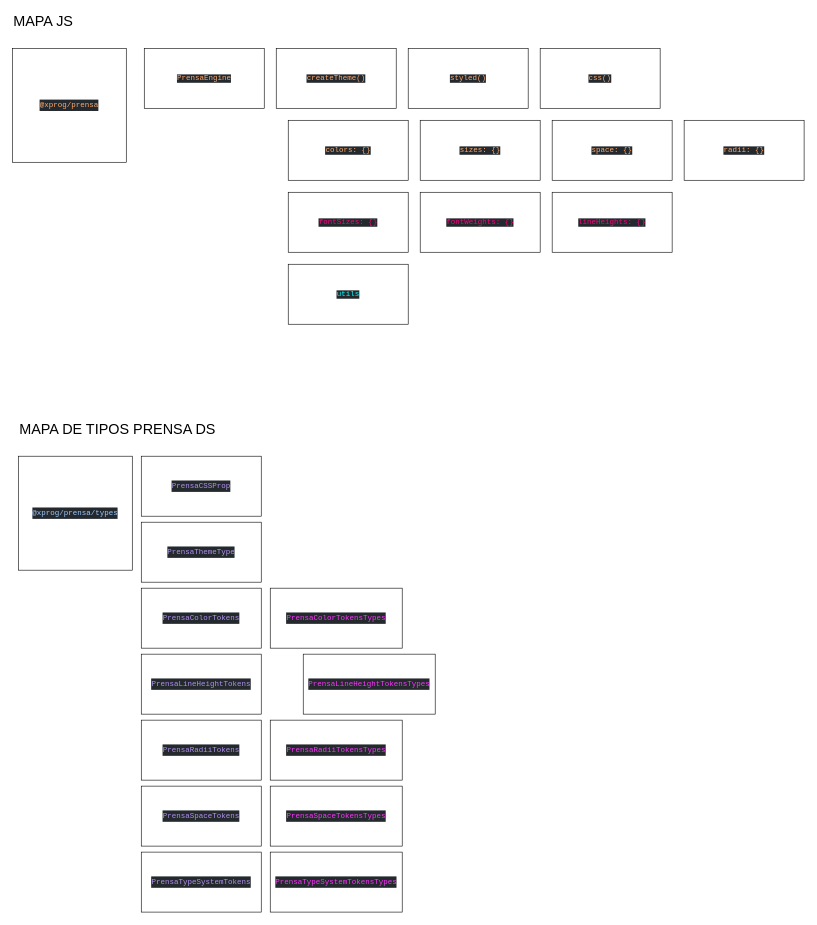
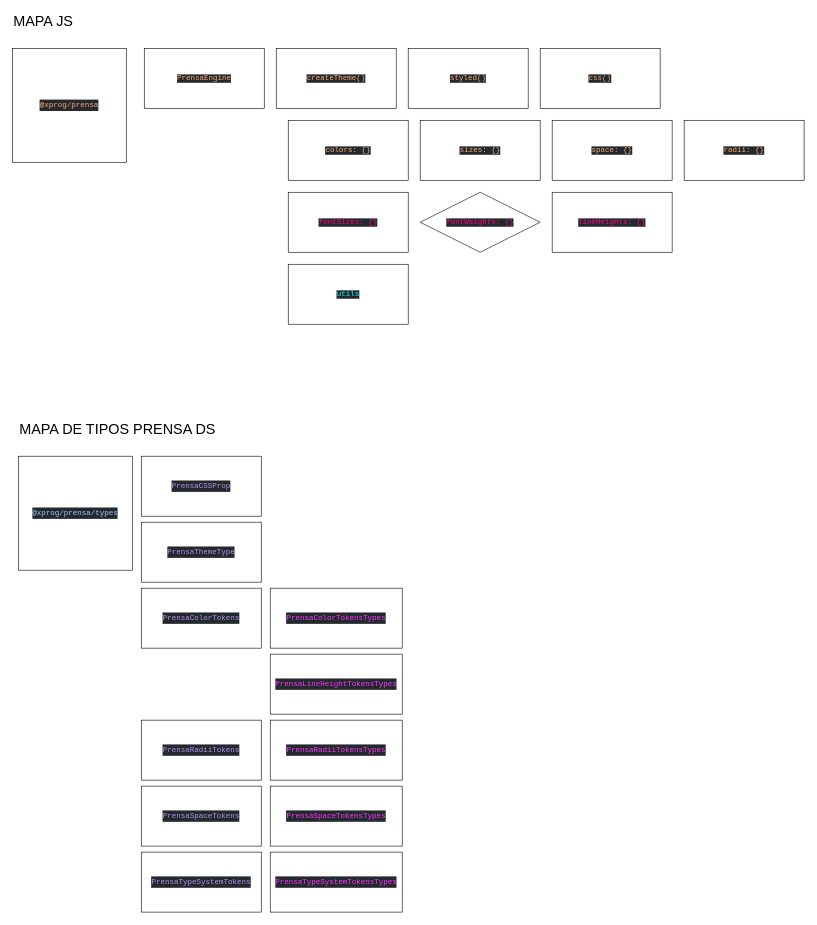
node "fontWeights: {}": shape rectangle -> diamond
node "PrensaLineHeightTokens": removed
node "PrensaLineHeightTokensTypes": moved (369, 684) -> (336, 684)
